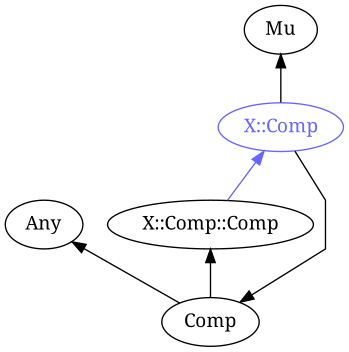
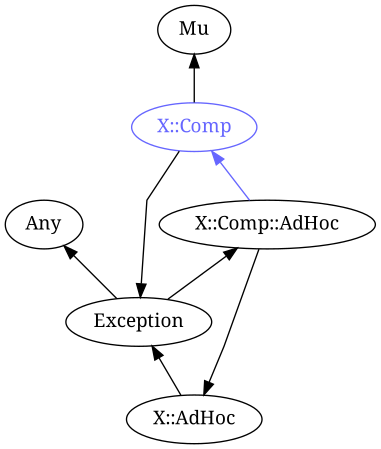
node "X::Comp::Comp": label "X::Comp::Comp" -> "X::Comp::AdHoc"
node "Comp": label "Comp" -> "Exception"
node "X::AdHoc": added
